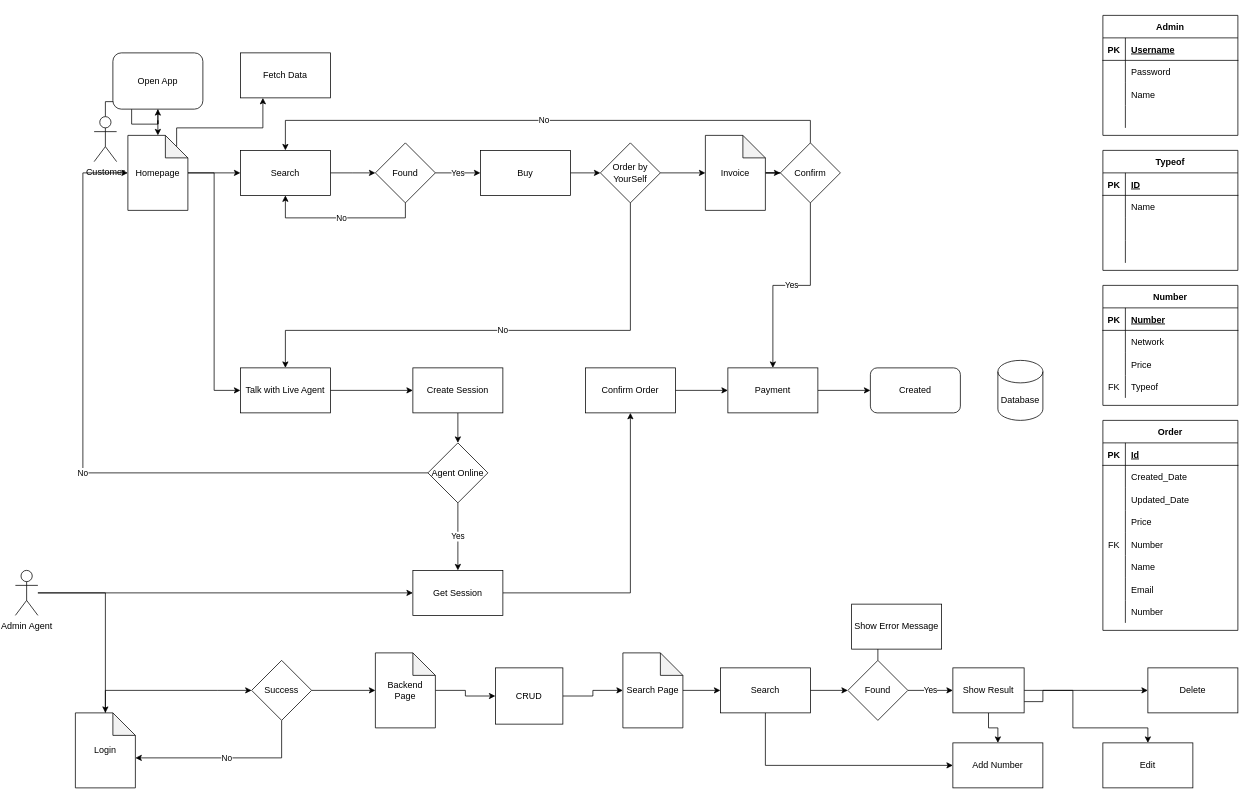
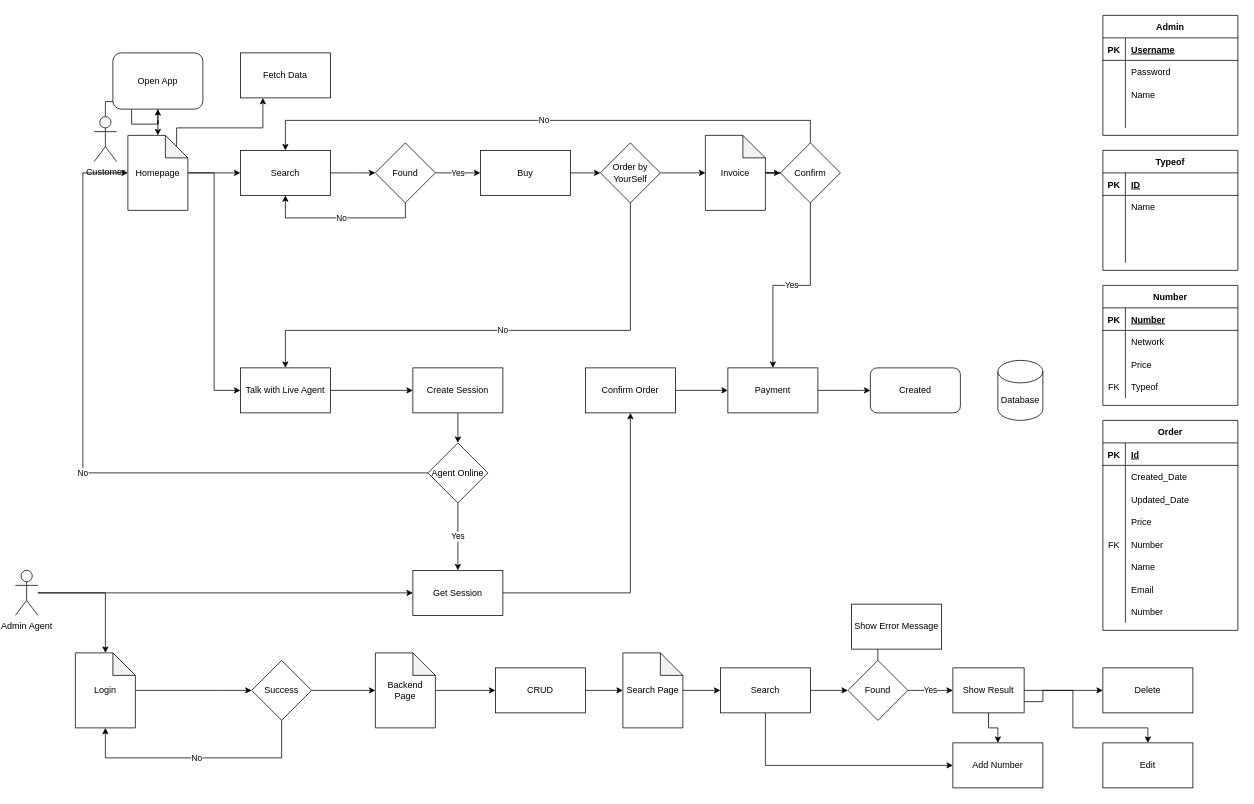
node "Delete": moved (1193, 690) -> (1148, 690)
node "CRUD": size 68x56 -> 90x45
node "Login": moved (105, 750) -> (105, 690)
